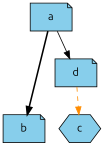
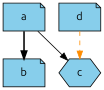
edge "a" -> "d": now "a" -> "c"
